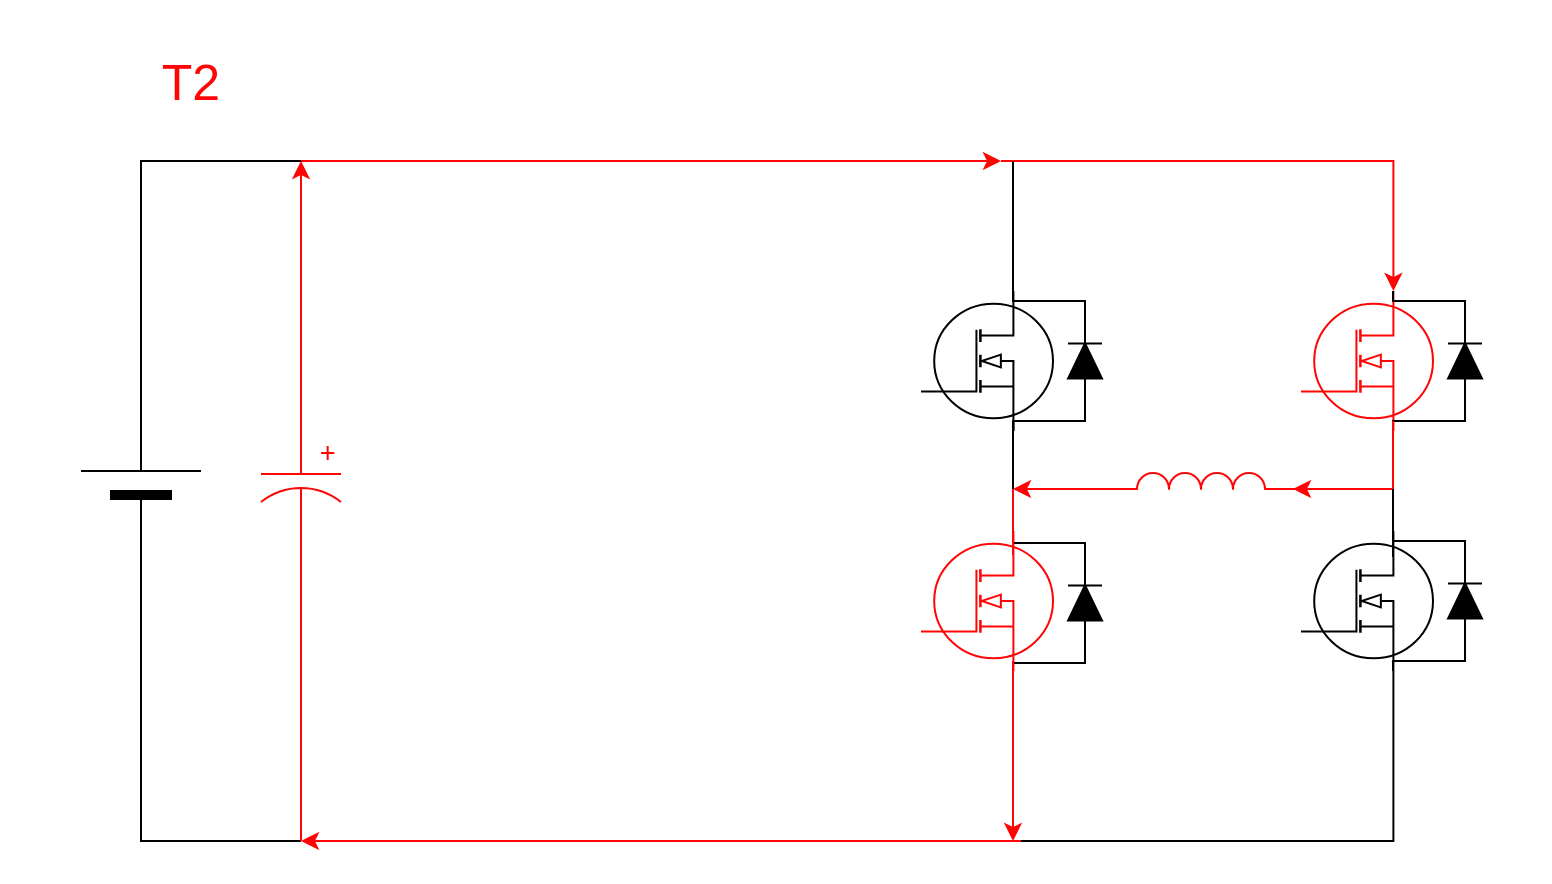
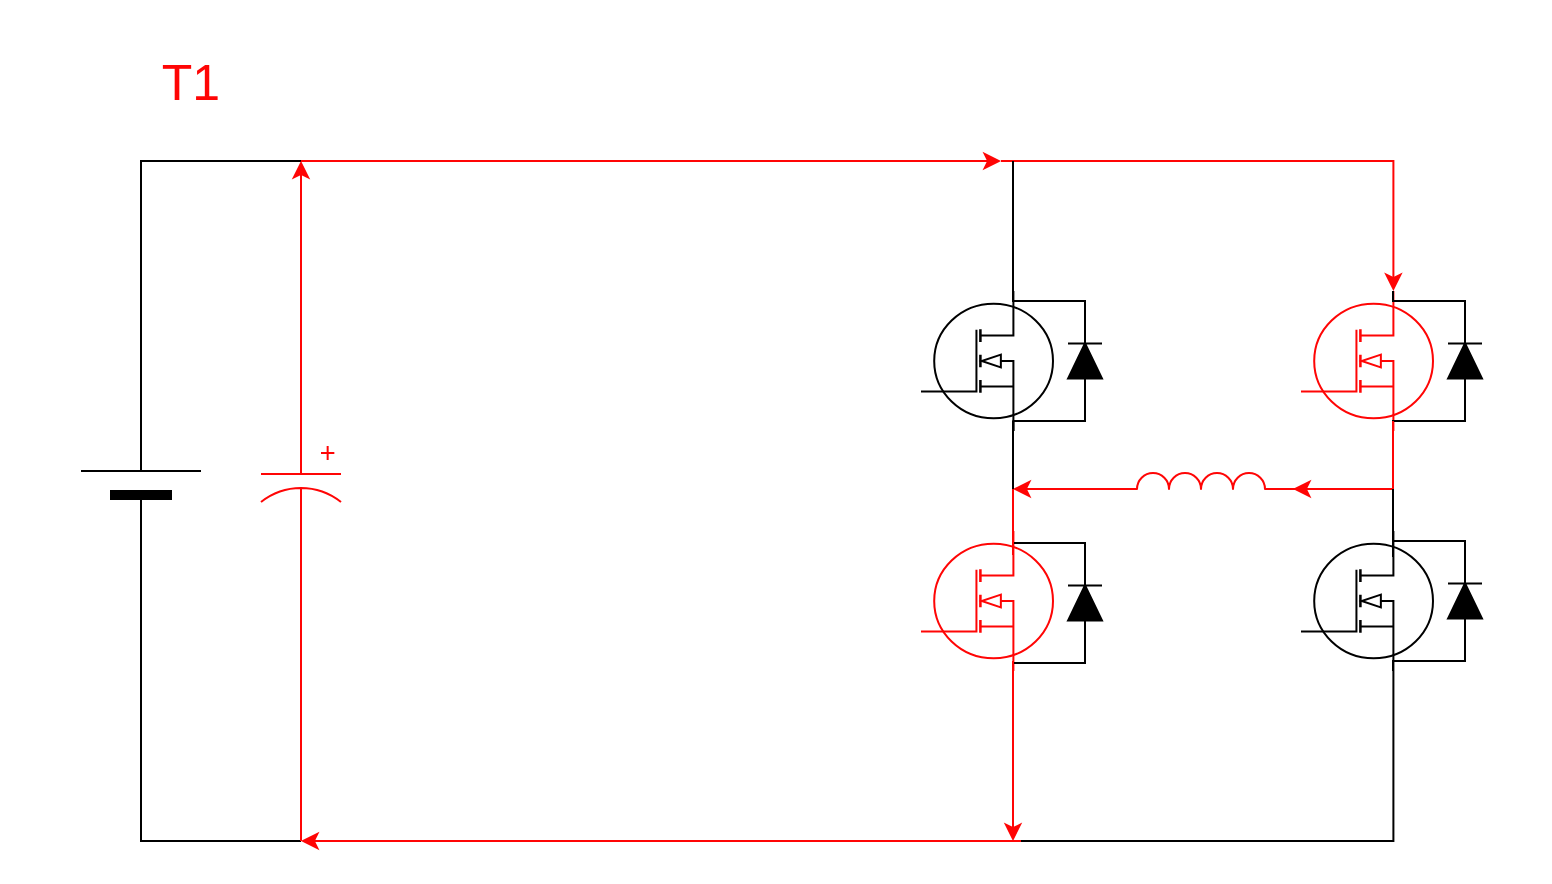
node "T2": label "T2" -> "T1"
